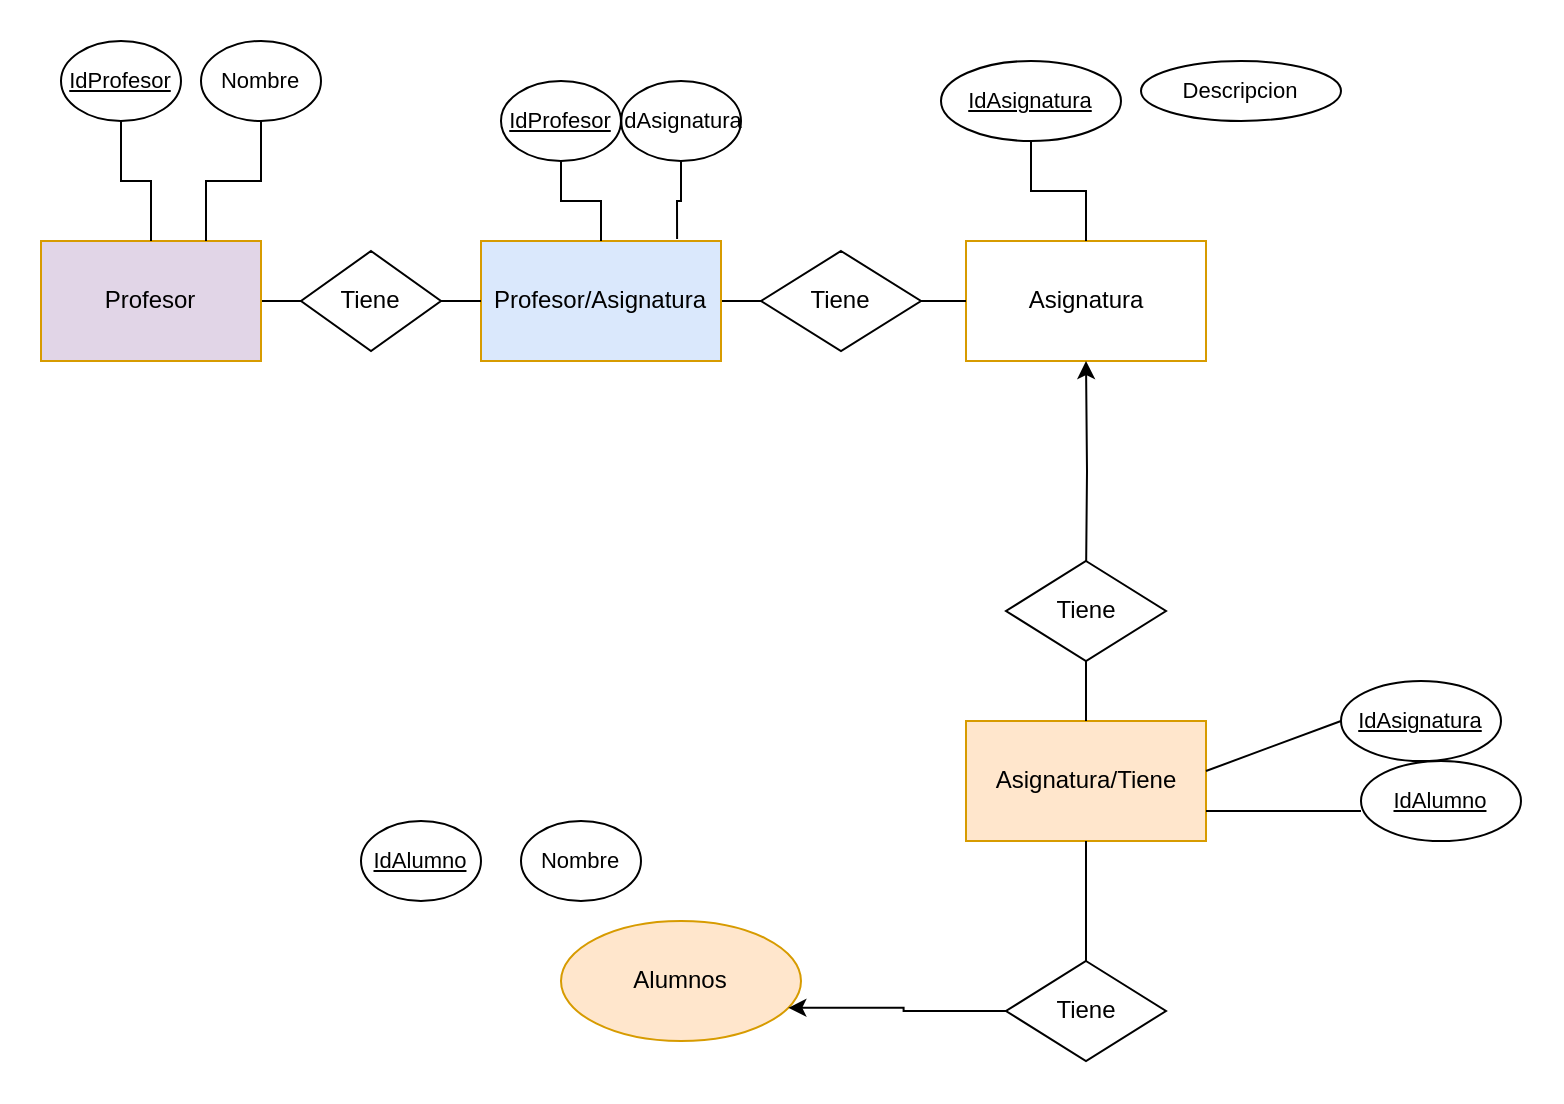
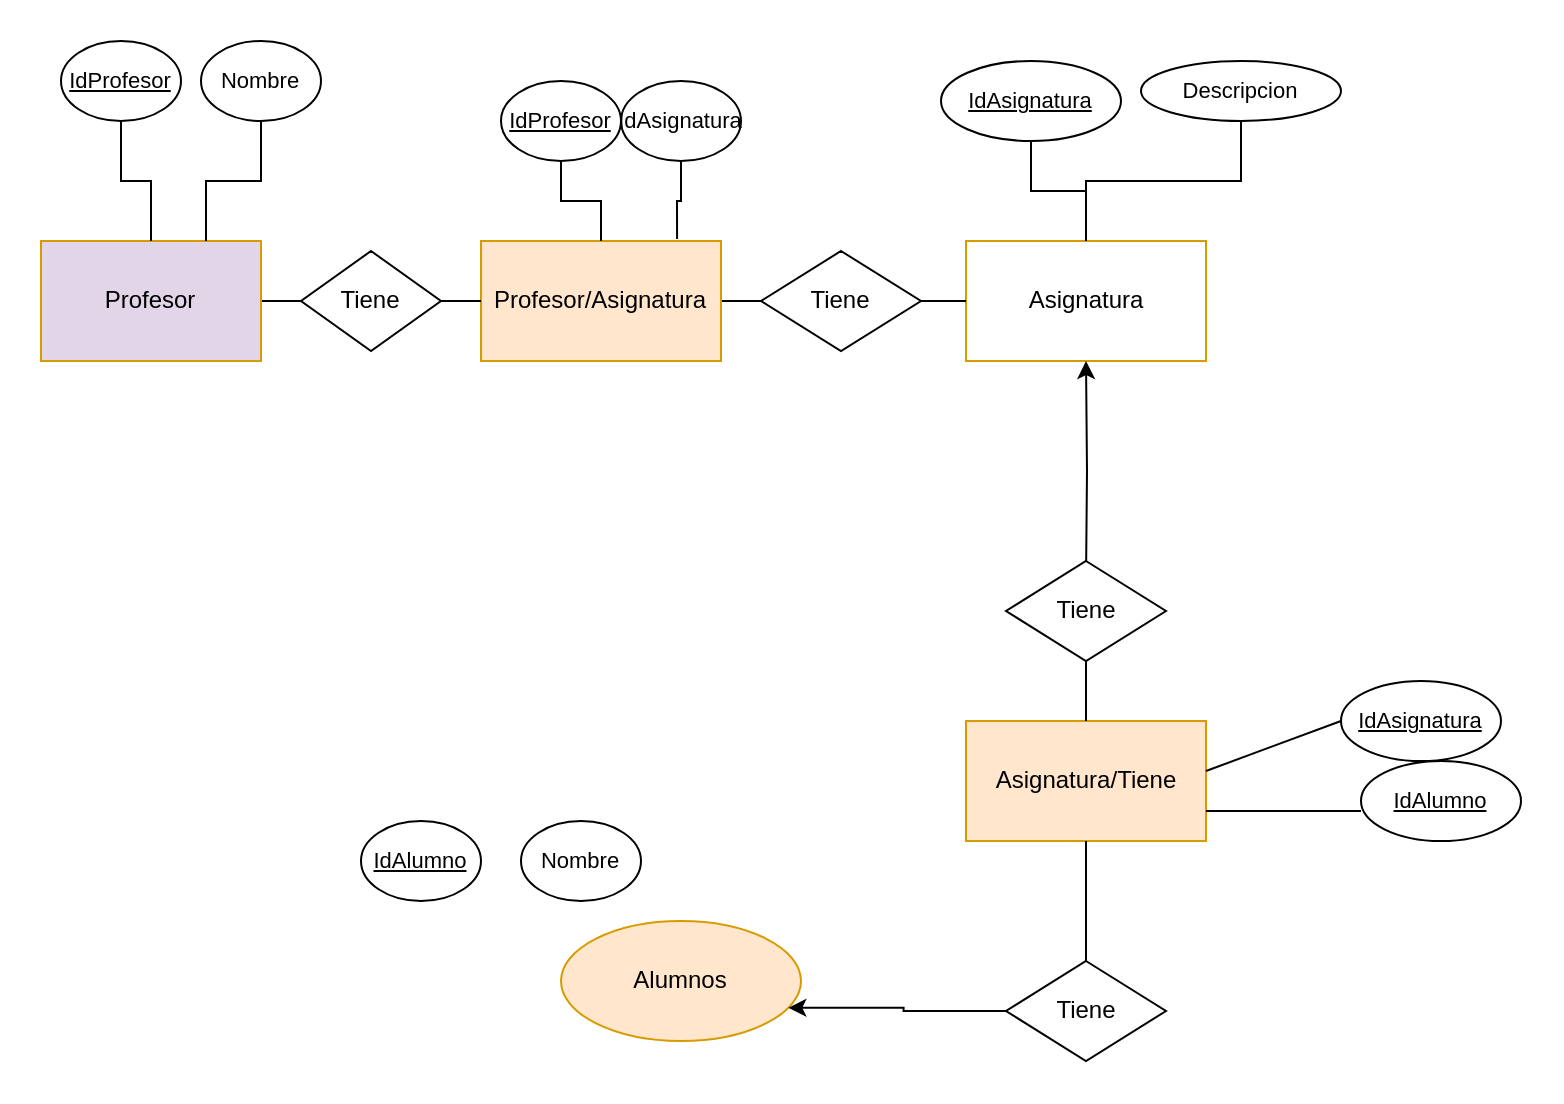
edge "Descripcion" -- "Asignatura": added
node "Profesor/Asignatura": fillcolor #dae8fc -> #ffe6cc
